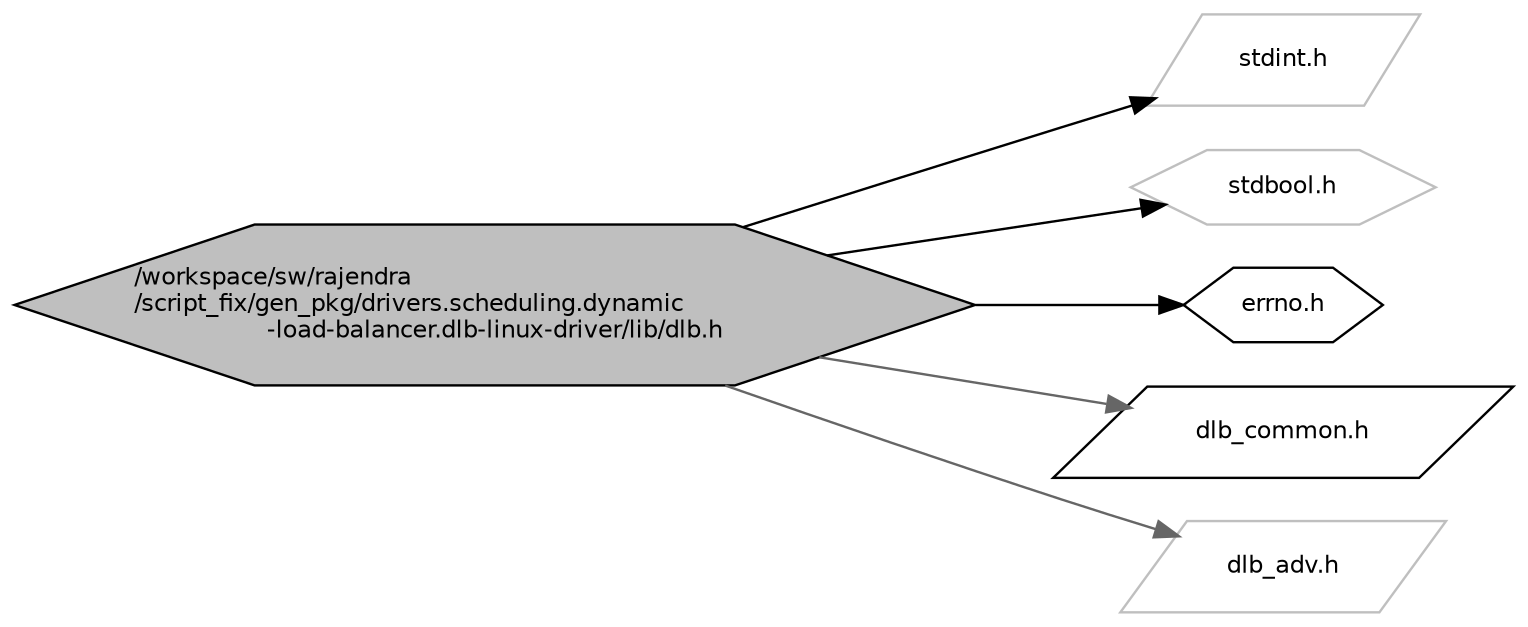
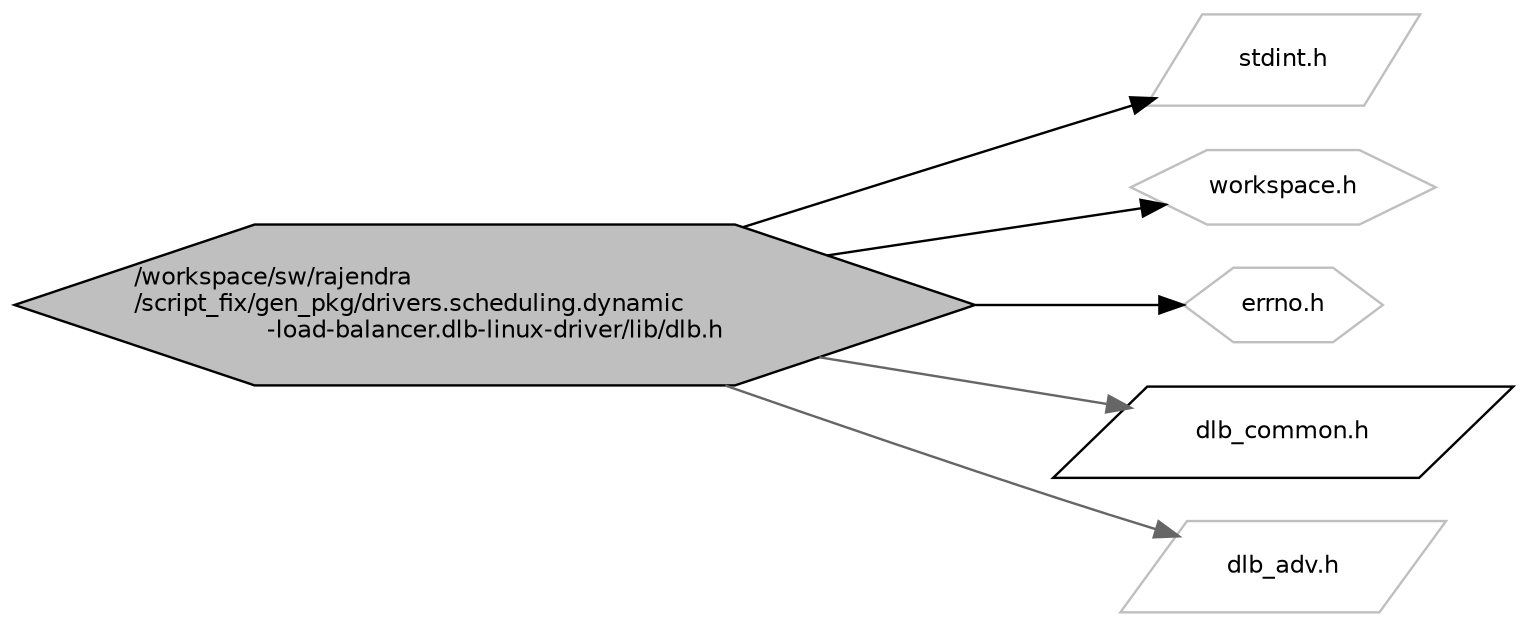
node "stdbool.h": label "stdbool.h" -> "workspace.h"
node "errno.h": color black -> grey75
